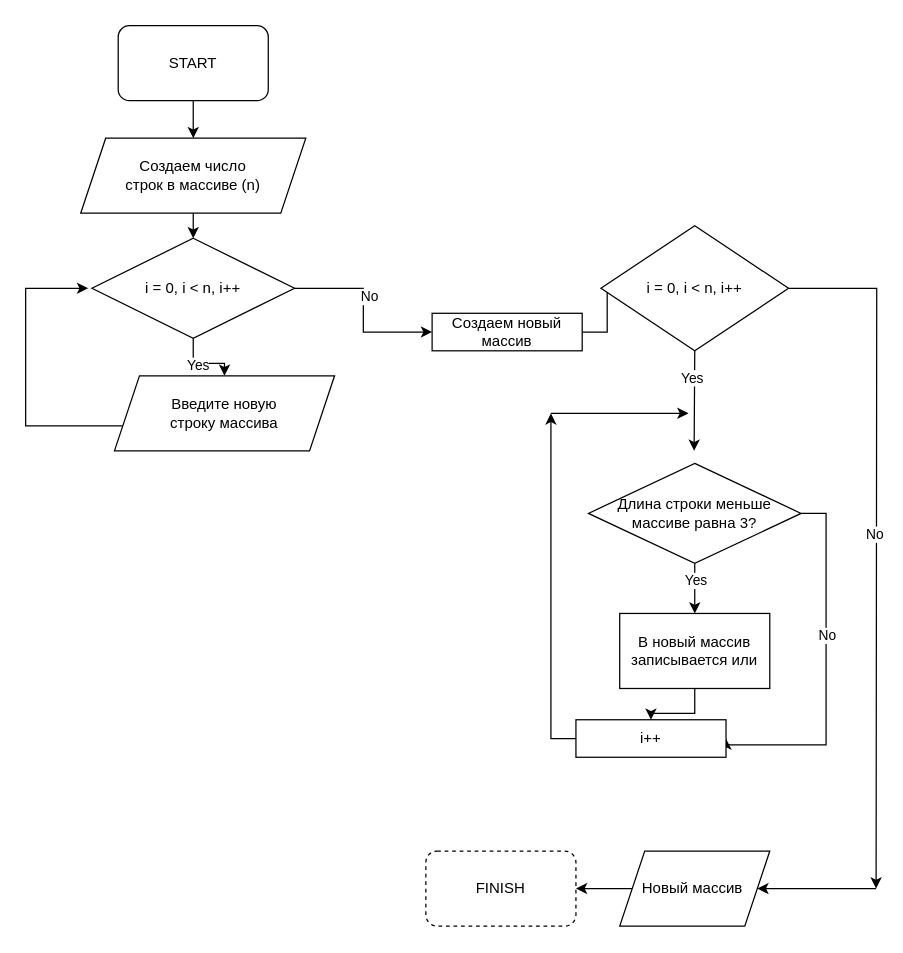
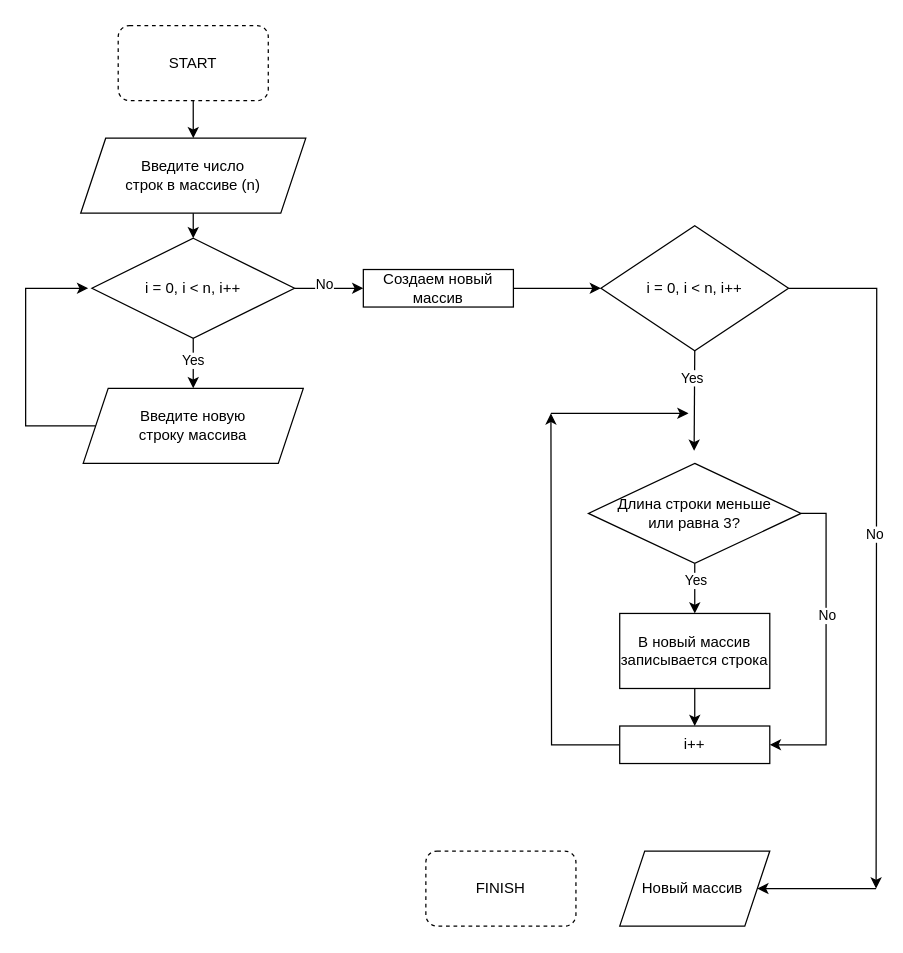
node "START": style solid -> dashed
node "Создаем числострок в массиве (n)": label "Создаем числострок в массиве (n)" -> "Введите числострок в массиве (n)"
node "Создаем новый массив": moved (507, 332) -> (438, 288)
node "Введите новую строку массива": moved (224, 413) -> (193, 426)
node "Длина строки меньше массиве равна 3?": label "Длина строки меньше массиве равна 3?" -> "Длина строки меньше или равна 3?"
node "В новый массив записывается или": label "В новый массив записывается или" -> "В новый массив записывается строка"
node "i++": moved (651, 738) -> (694, 744)
edge "Новый массив" -> "FINISH": removed
